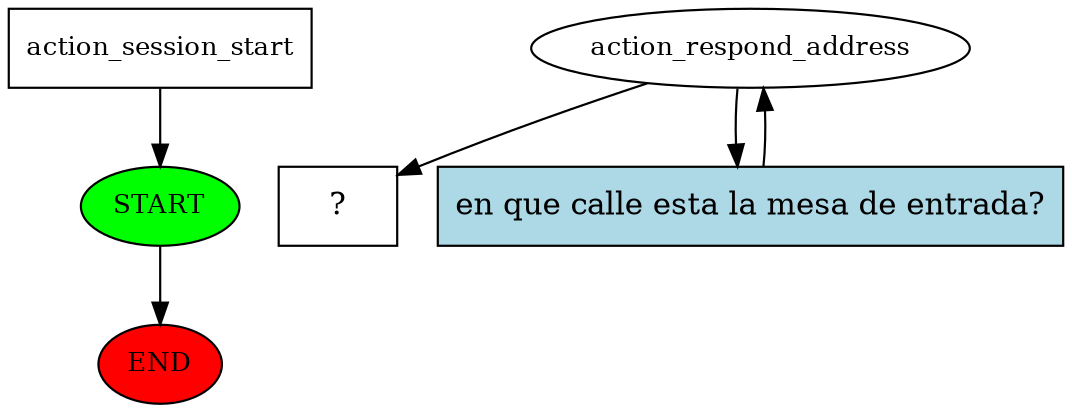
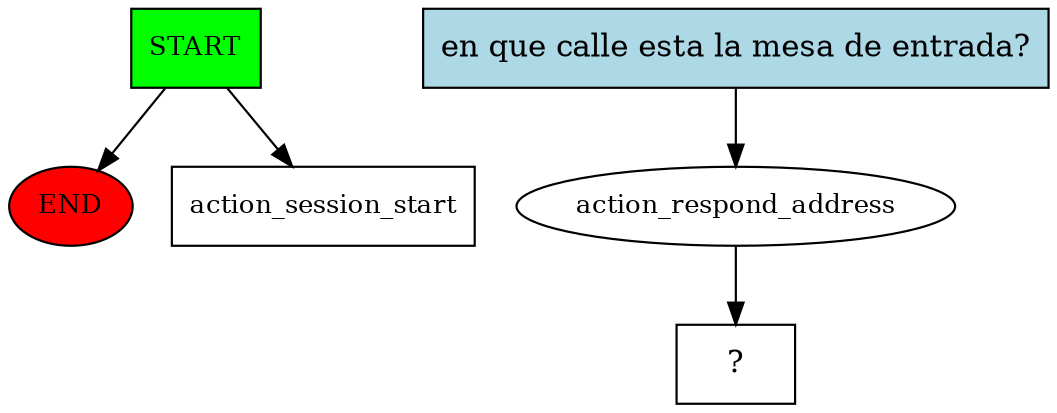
edge "action_respond_address" -> "en que calle esta la mesa de entrada?": removed
edge "action_session_start" -> "START": reversed
node "START": shape ellipse -> box
